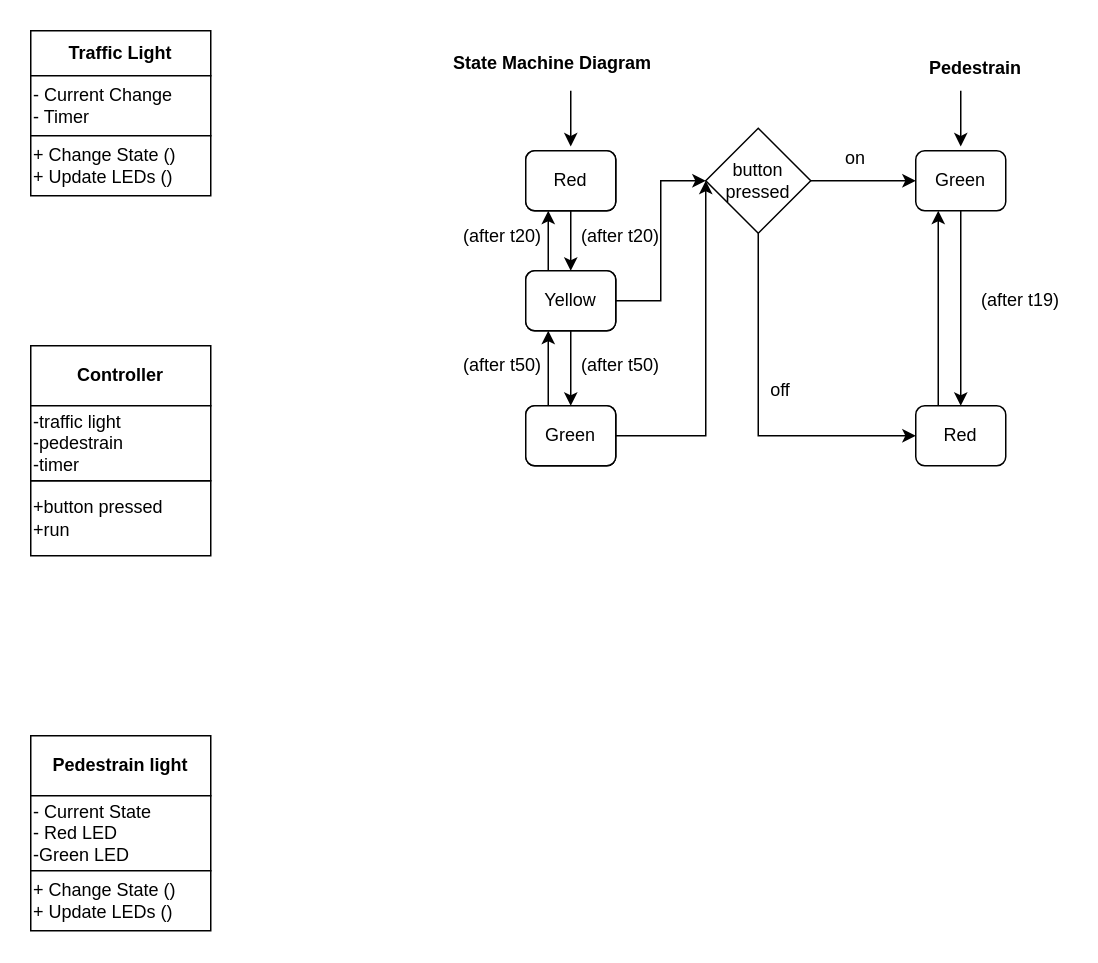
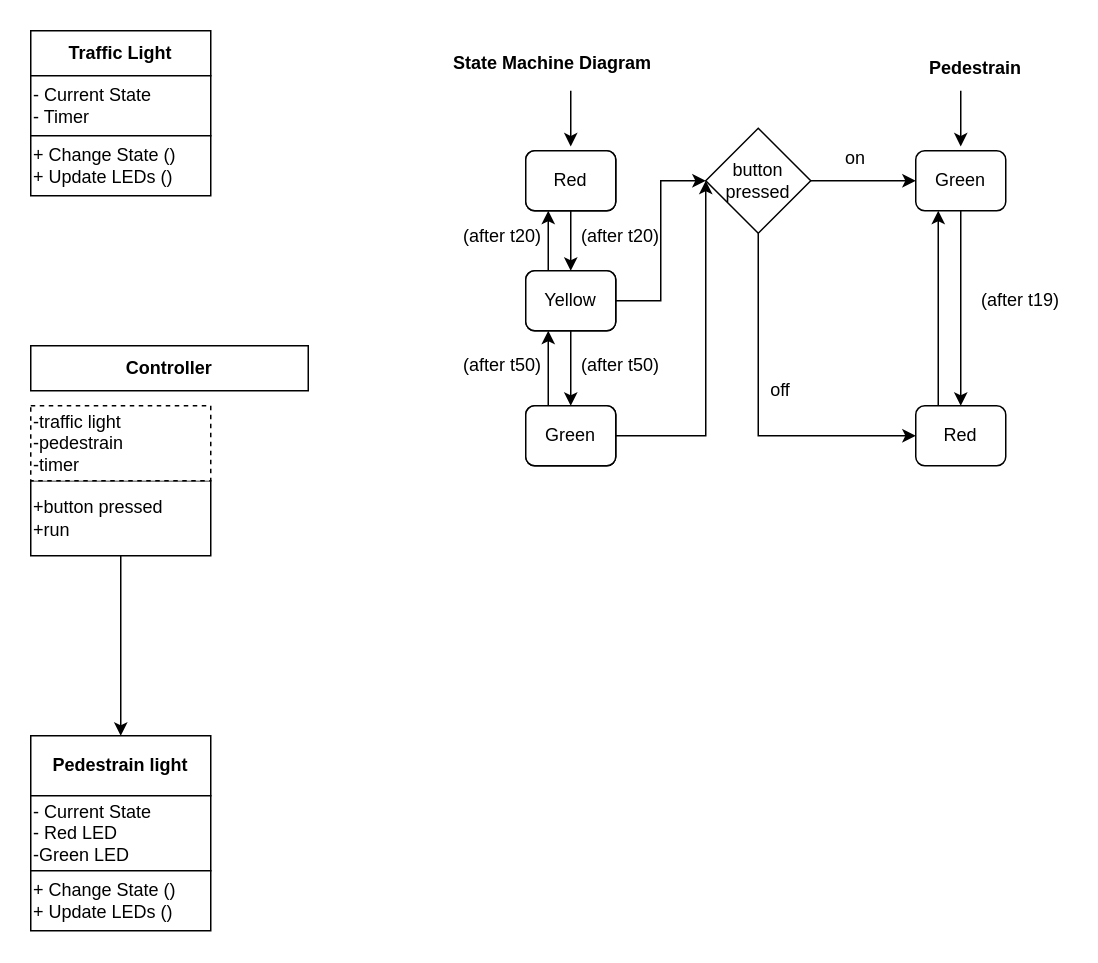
node "- Current Change - Timer": label "- Current Change - Timer" -> "- Current State - Timer"
node "Controller": size 180x60 -> 278x45
node "-traffic light -pedestrain -timer": style solid -> dashed
edge "+button pressed +run" -> "Pedestrain light": added
